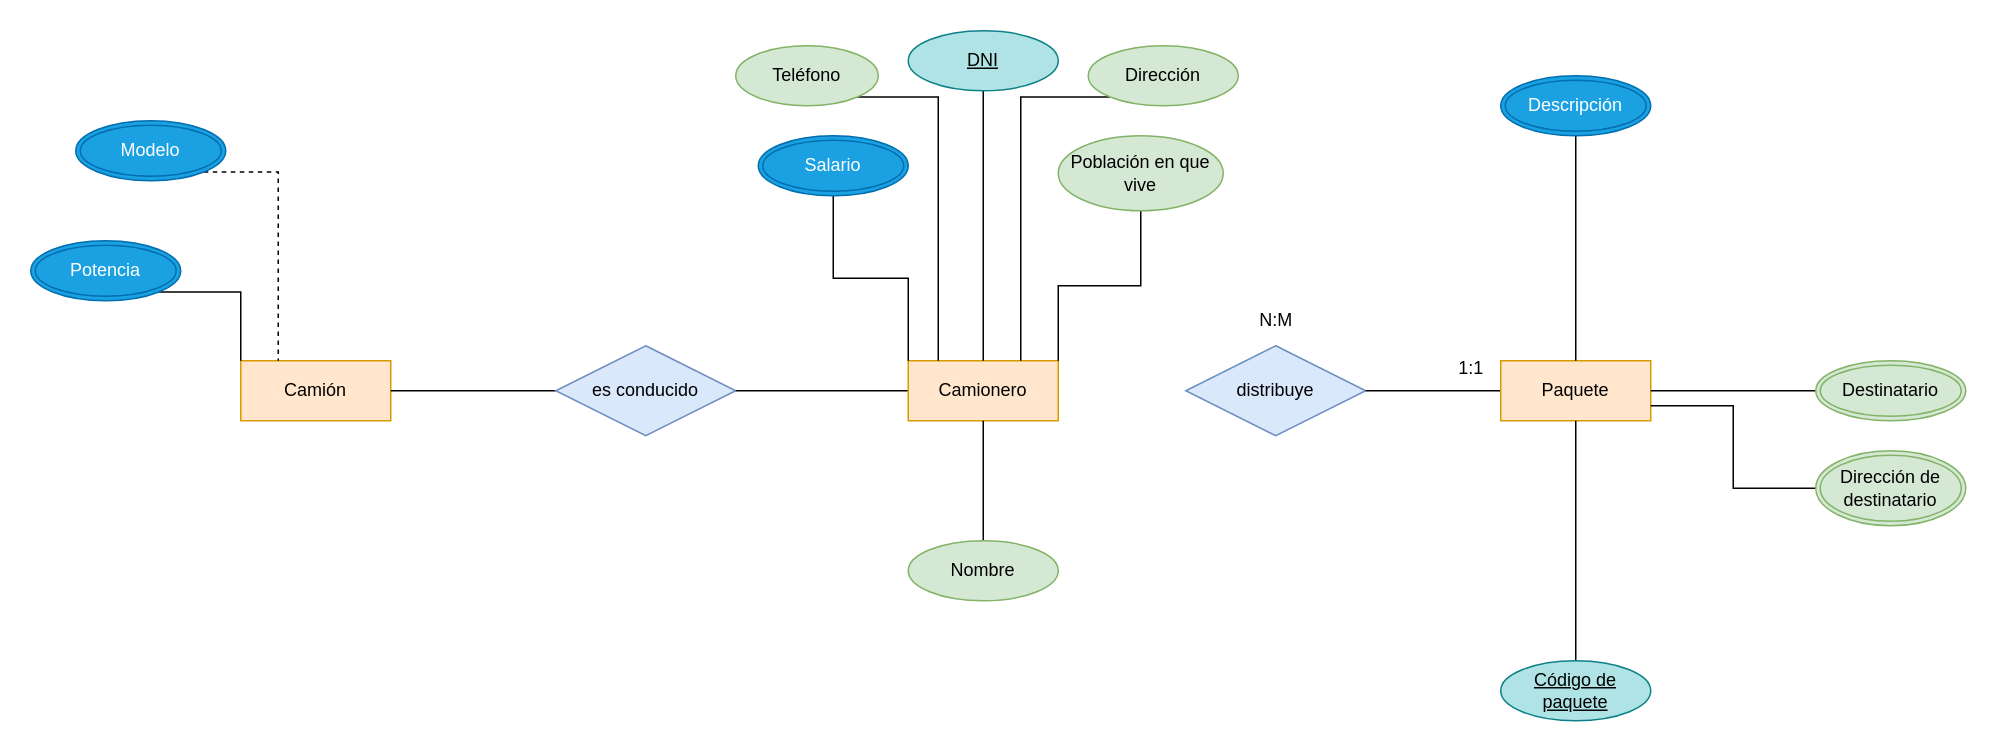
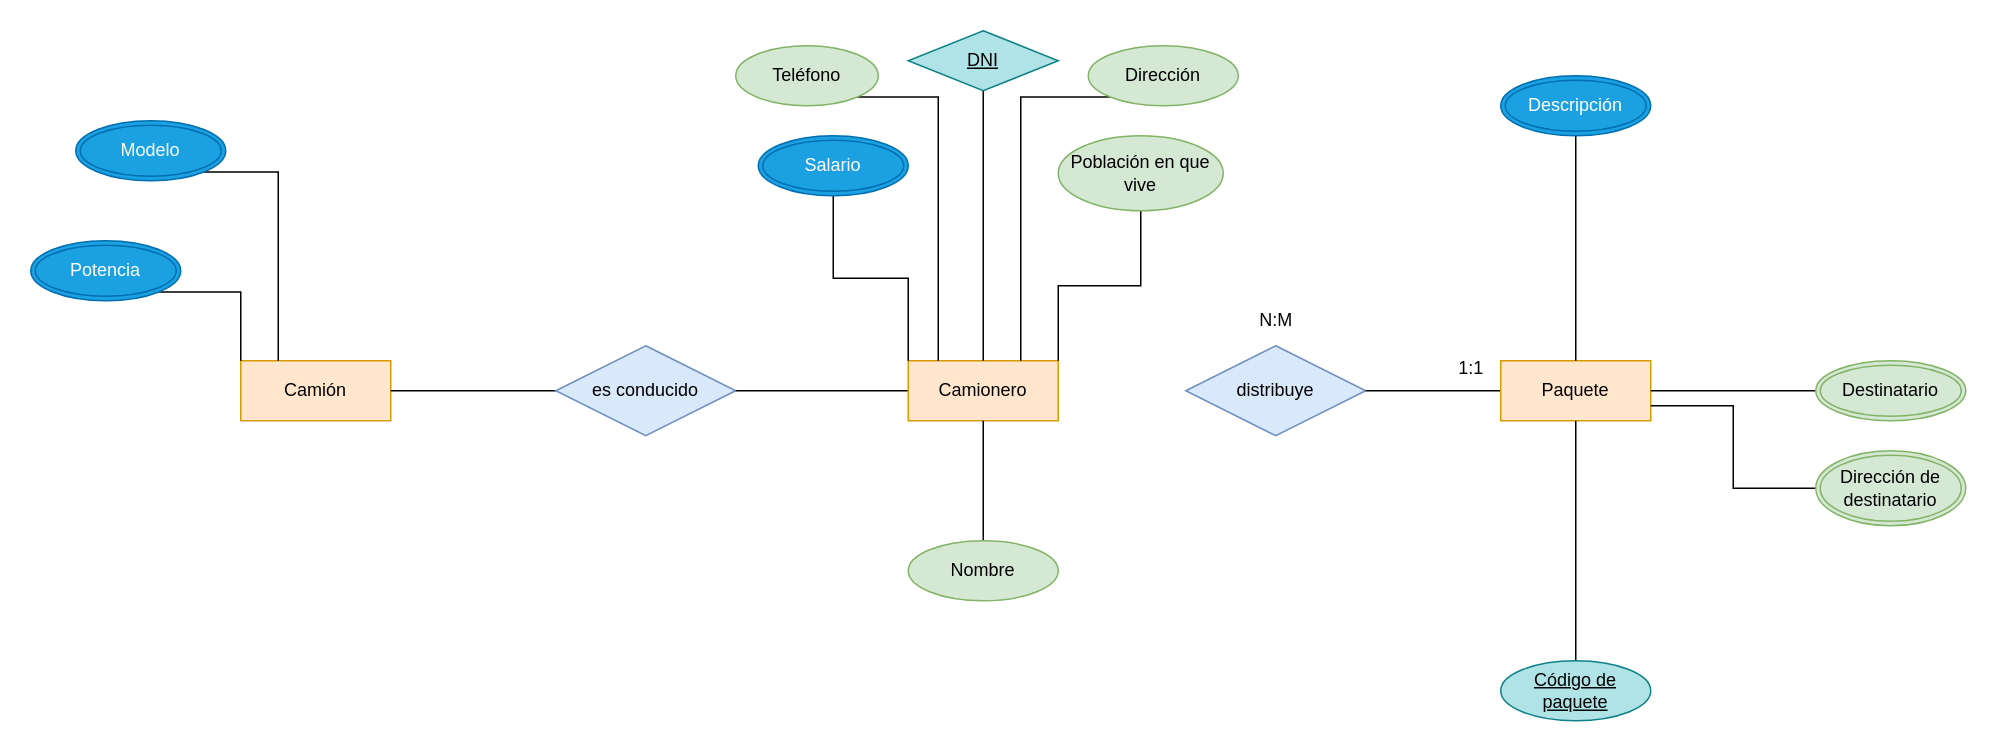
node "DNI": shape ellipse -> diamond
edge "Modelo" -- "Camión": style dashed -> solid
